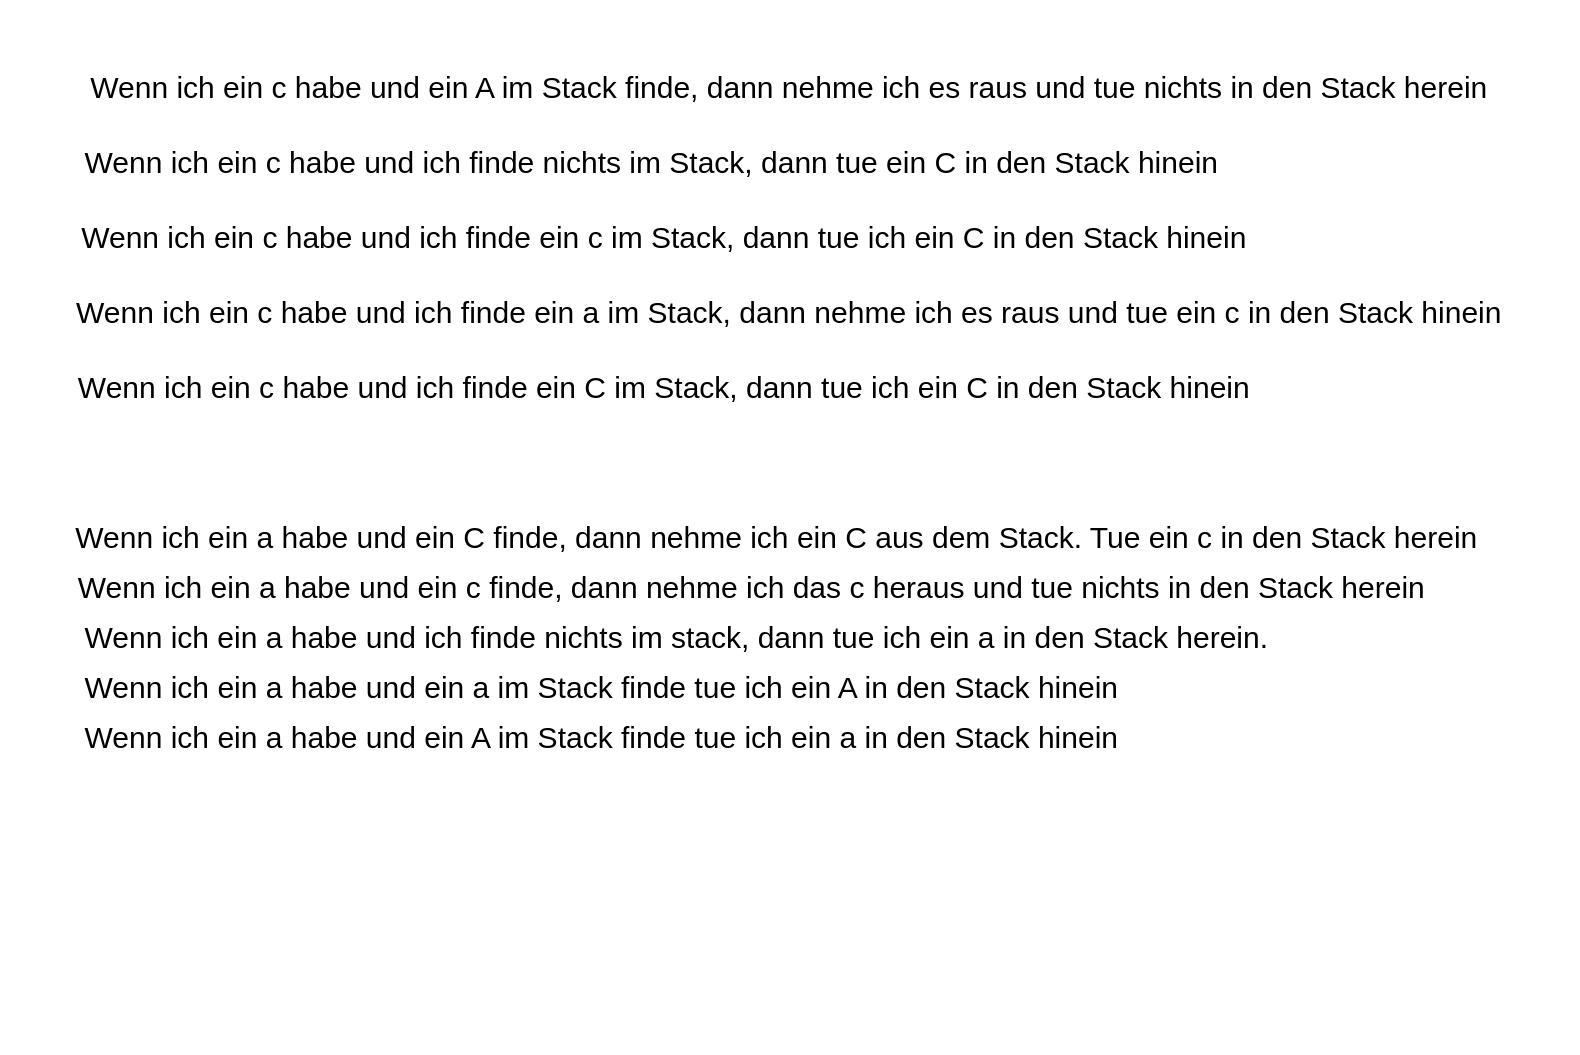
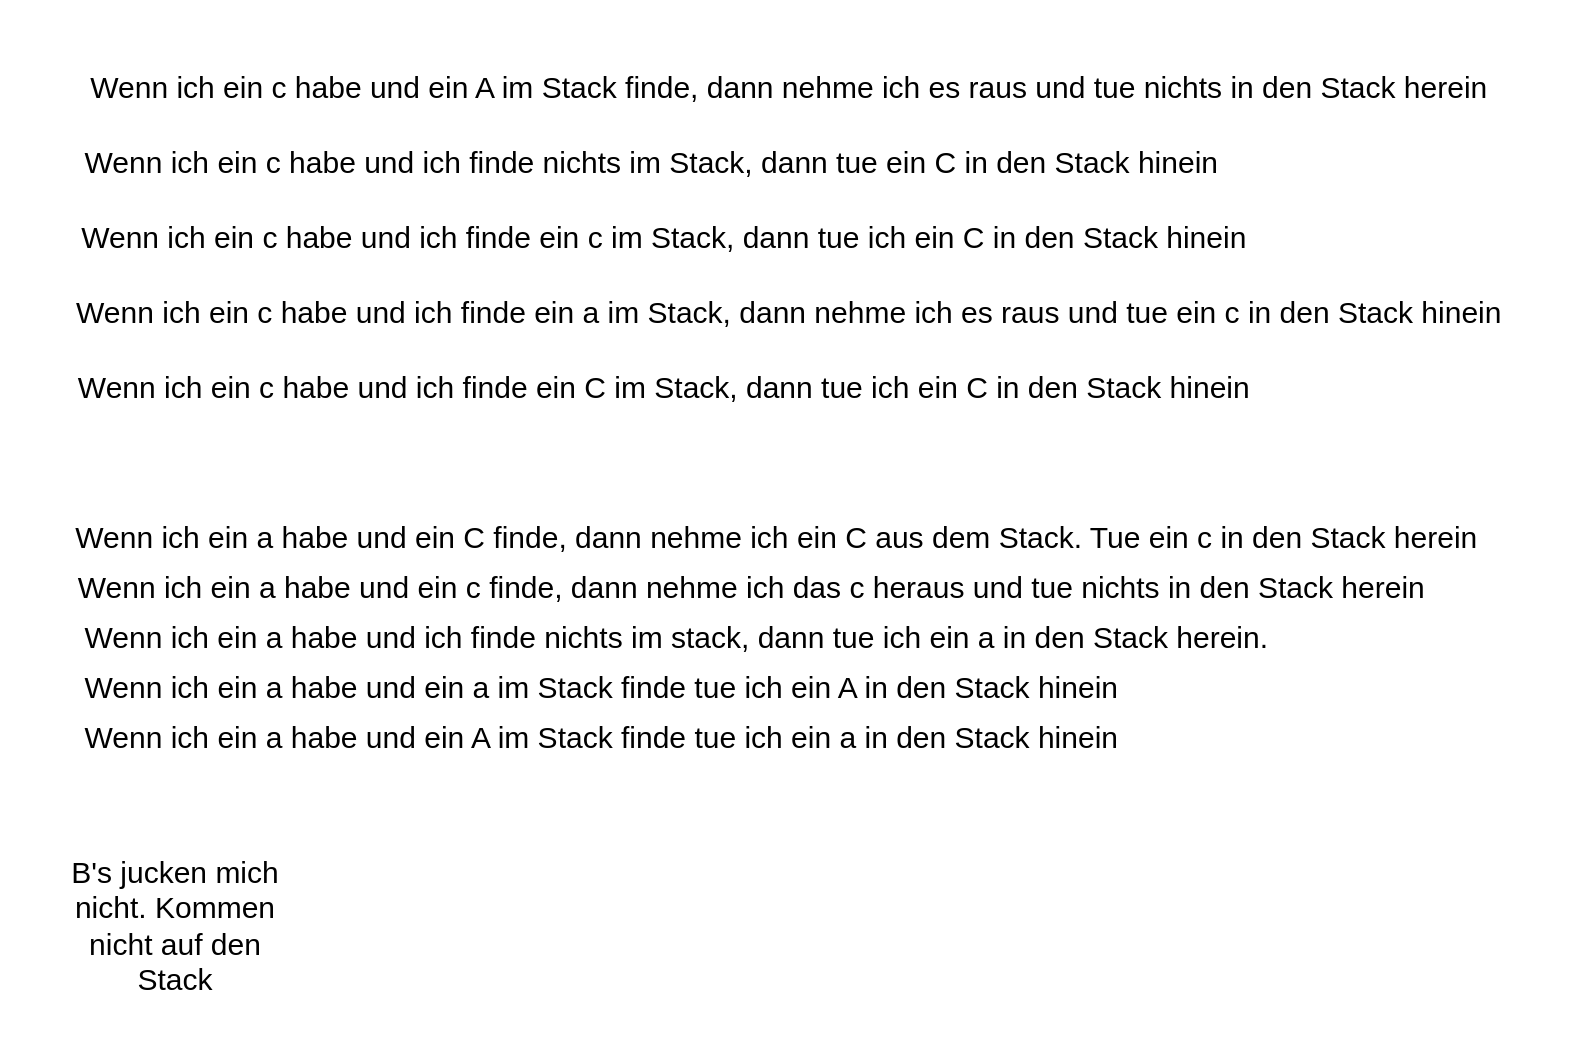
node "B's jucken mich nicht. Kommen nicht auf den Stack": added
